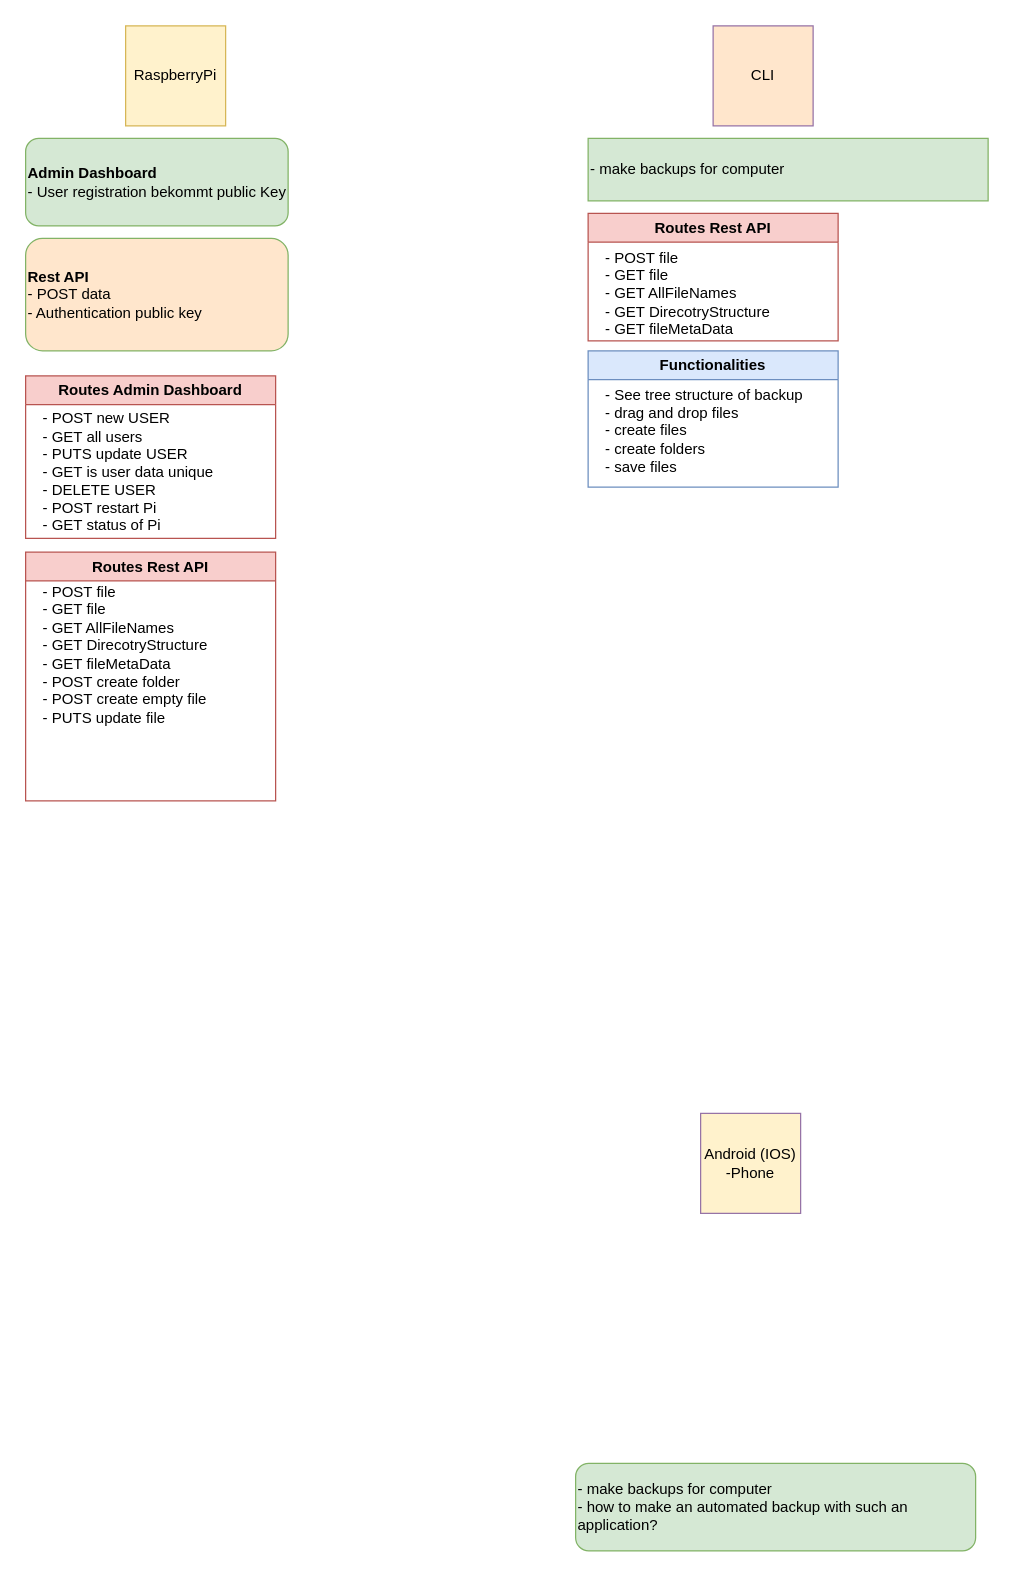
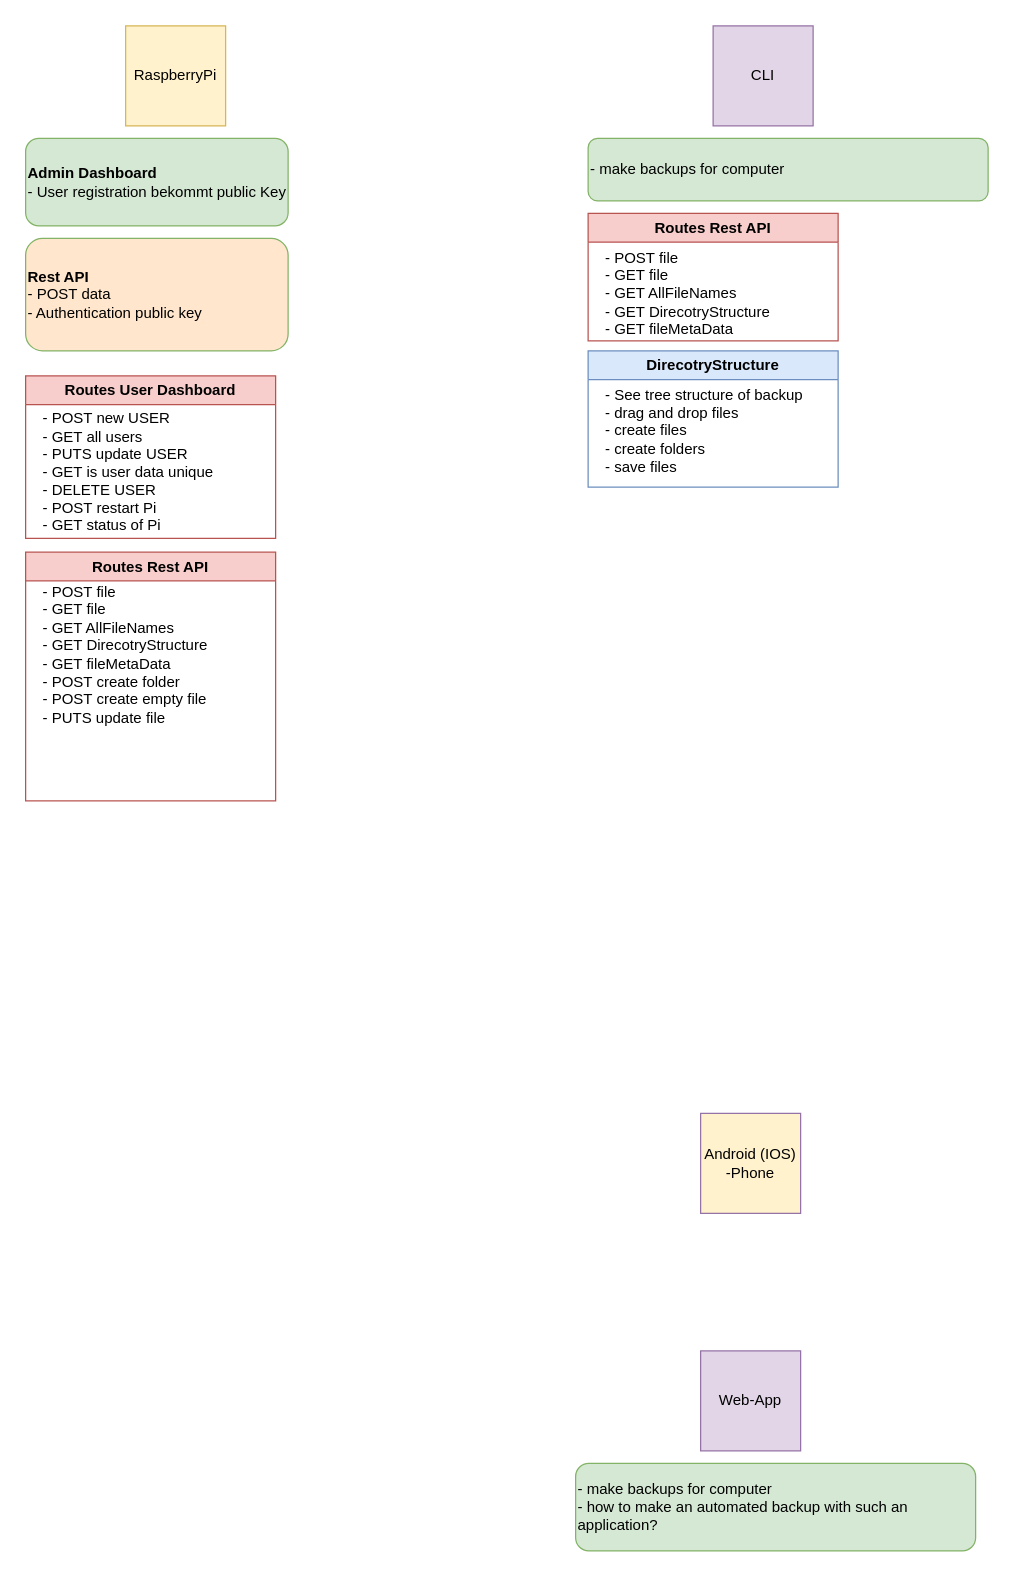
node "CLI": fillcolor #ffe6cc -> #e1d5e7
node "- make backups for computer": shape rectangle -> rounded rectangle
node "Functionalities": label "Functionalities" -> "DirecotryStructure"
node "Routes Admin Dashboard": label "Routes Admin Dashboard" -> "Routes User Dashboard"
node "Web-App": added
